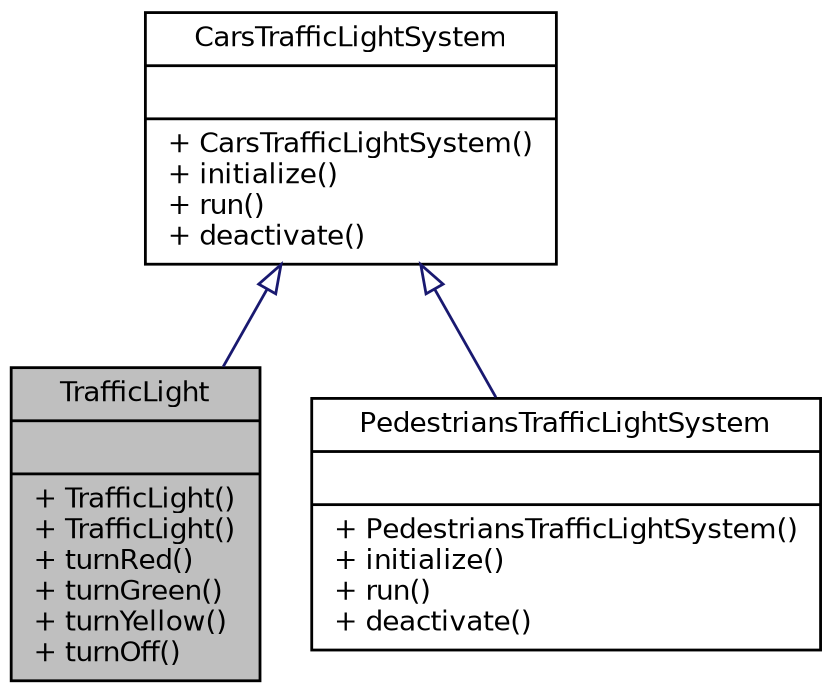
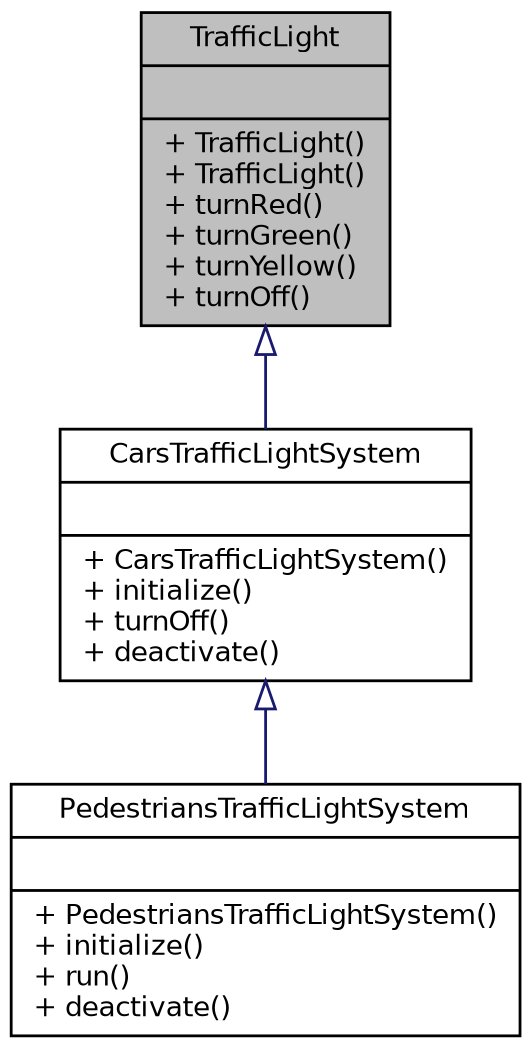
node "CarsTrafficLightSystem": text "+ run()" -> "+ turnOff()"
edge "TrafficLight" -> "CarsTrafficLightSystem": reversed
